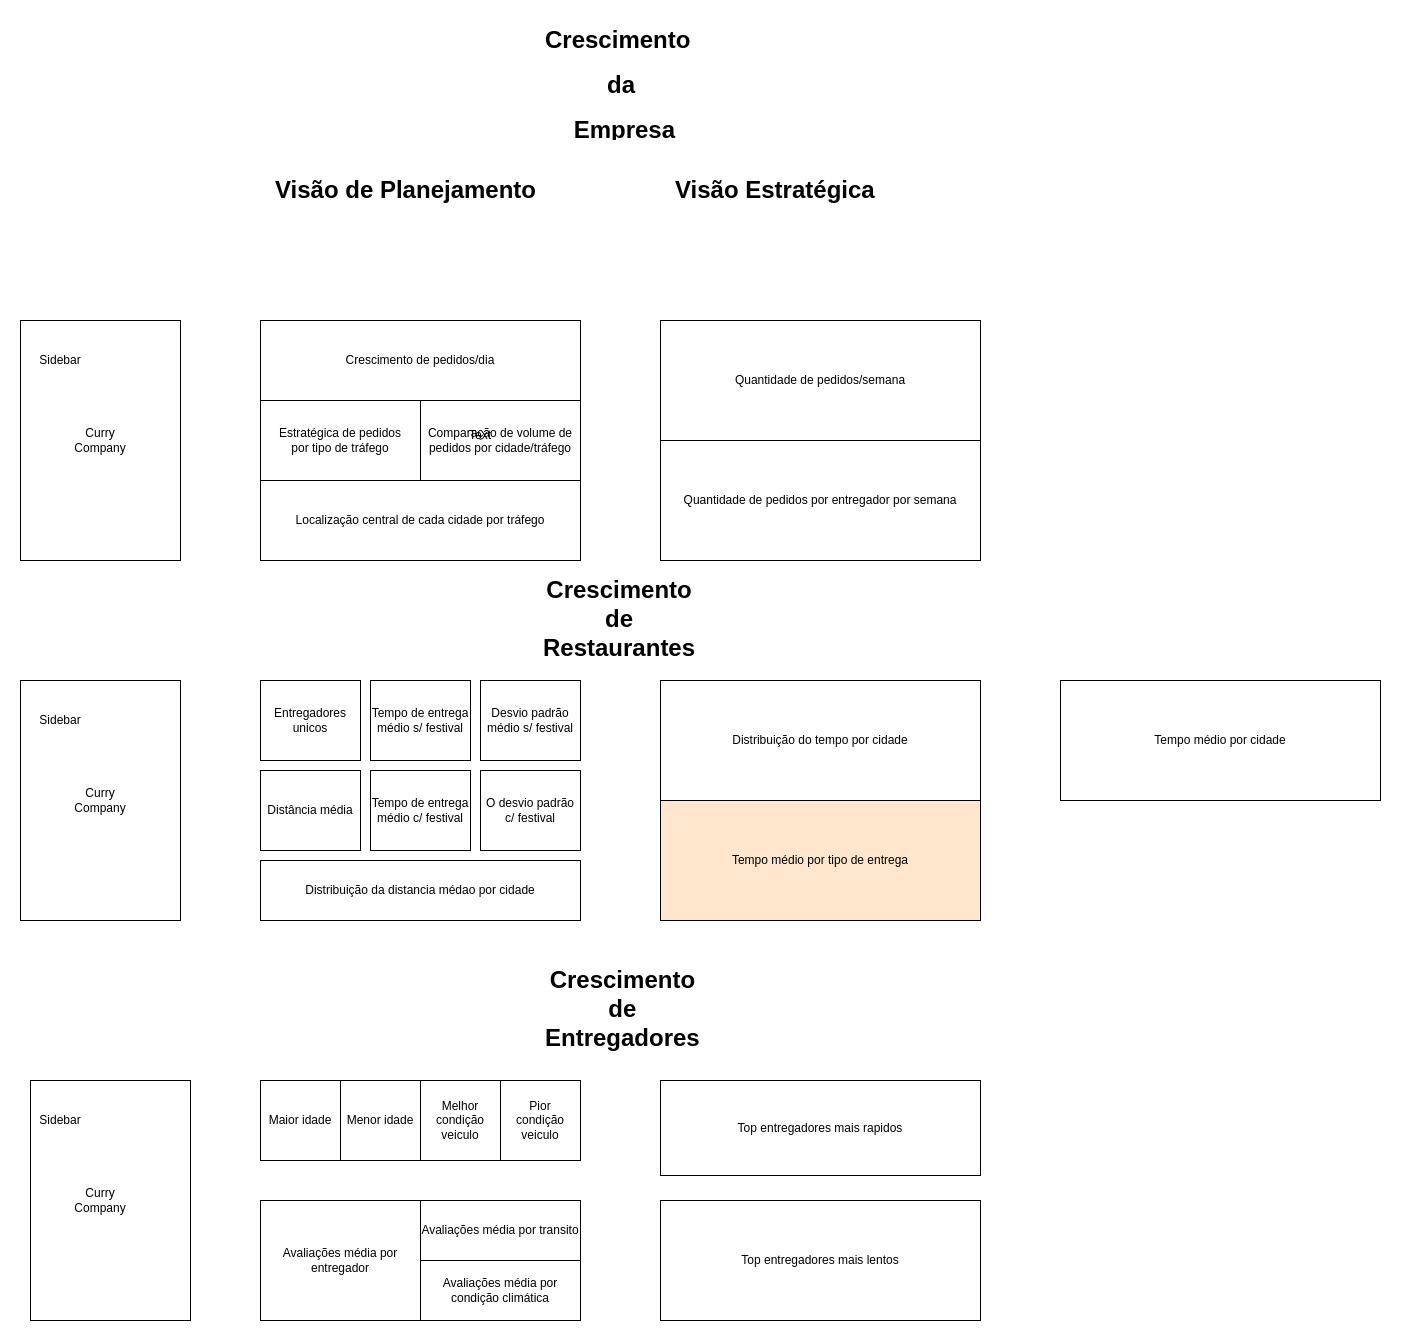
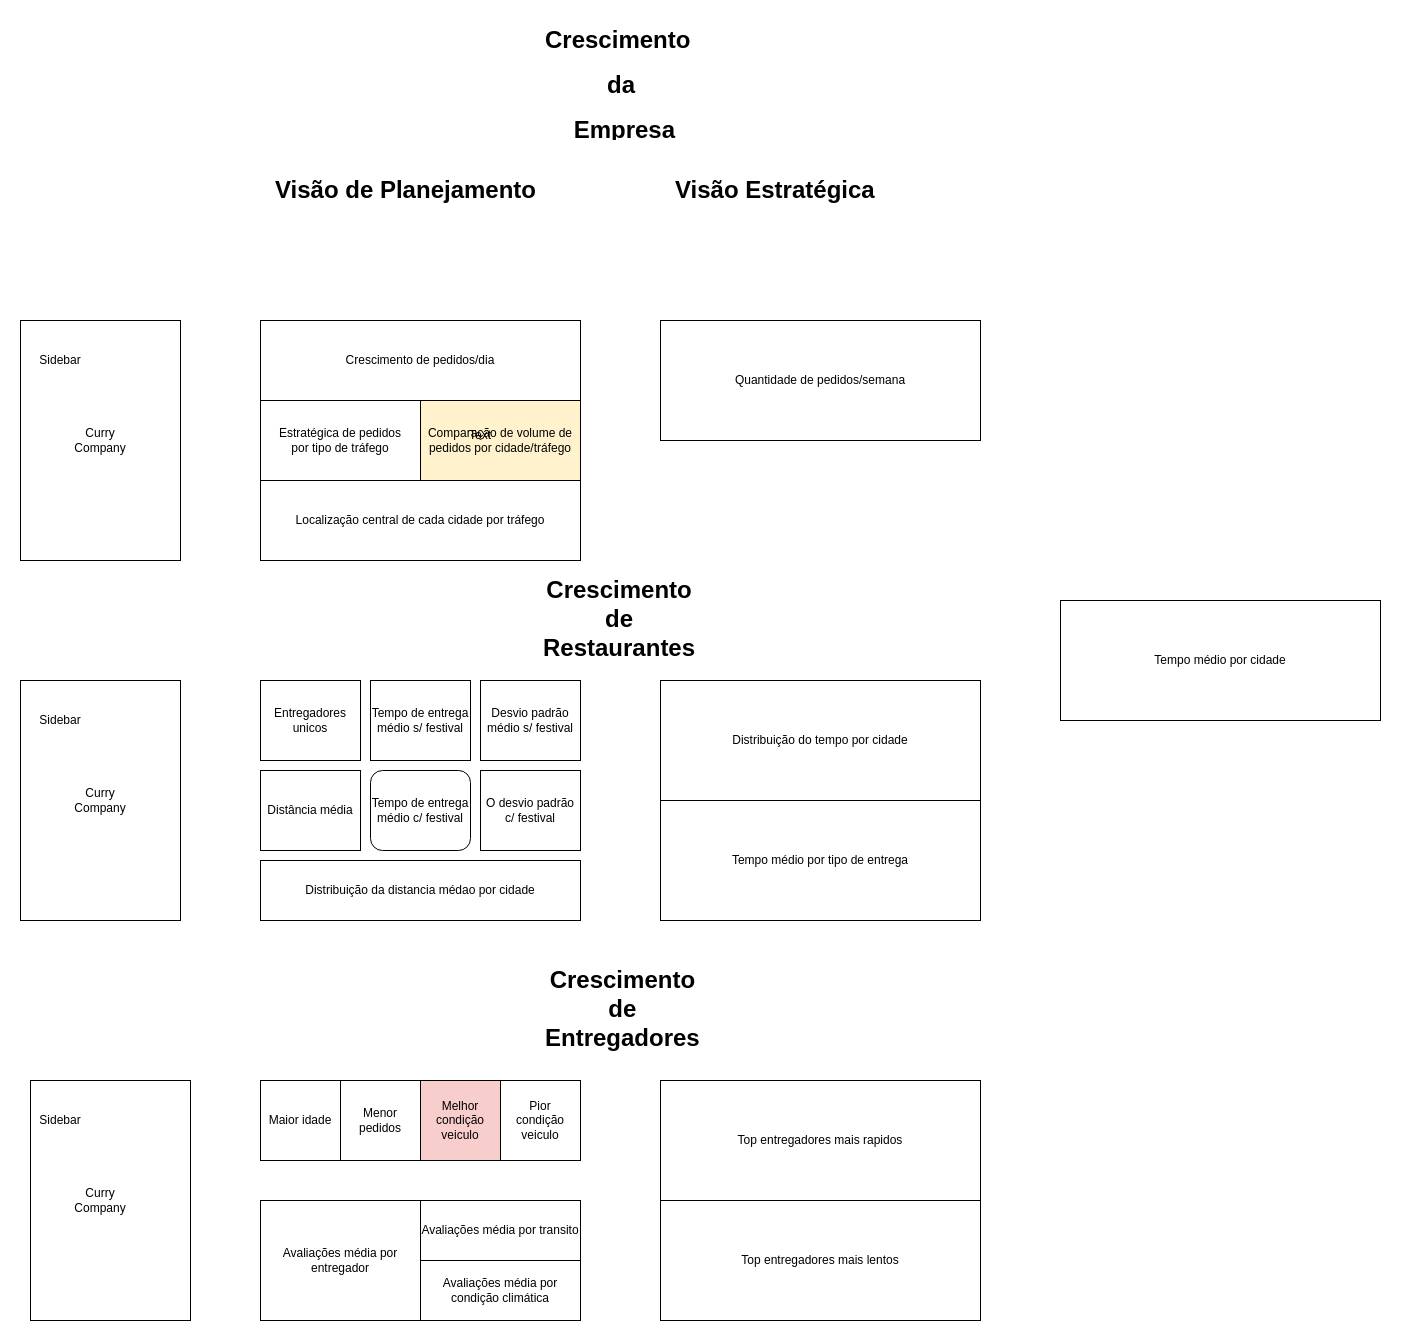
node "Comparação de volume de pedidos por cidade/tráfego": fillcolor #ffffff -> #fff2cc
node "Quantidade de pedidos por entregador por semana": removed
node "Tempo médio por cidade": moved (1221, 741) -> (1221, 661)
node "Tempo de entrega médio c/ festival": shape rectangle -> rounded rectangle
node "Tempo médio por tipo de entrega": fillcolor #ffe6cc -> #ffffff
node "Menor idade": label "Menor idade" -> "Menor pedidos"
node "Melhor condição veiculo": fillcolor #ffffff -> #f8cecc
node "Top entregadores mais rapidos": size 320x95 -> 320x120
